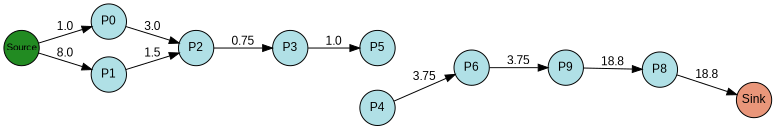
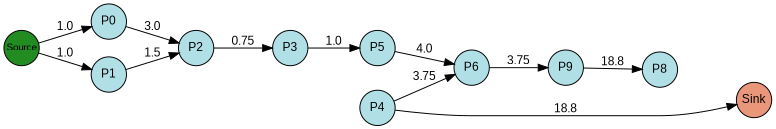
edge "Source" -> "P1": label "8.0" -> "1.0"
edge "P5" -> "P6": added, label "4.0"
edge "P8" -> "Sink": now "P4" -> "Sink"
